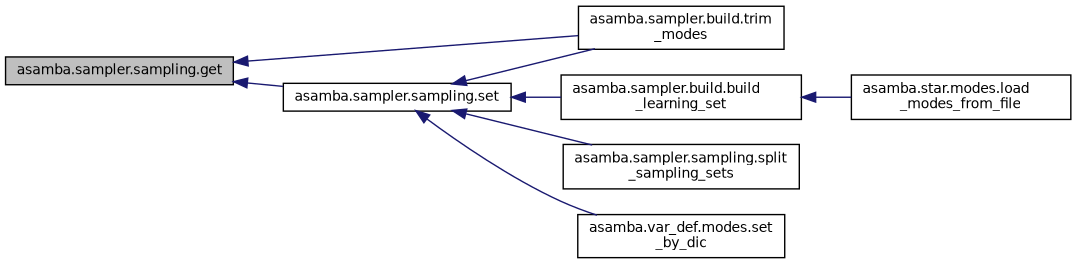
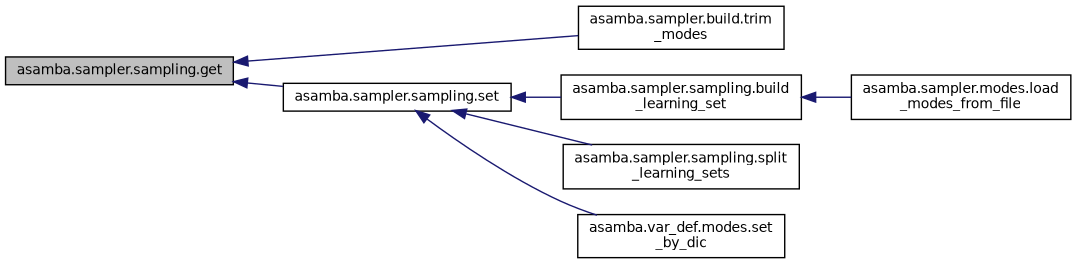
edge "asamba.sampler.build.trim _modes" -> "asamba.sampler.sampling.set": removed
node "asamba.sampler.build.build _learning_set": label "asamba.sampler.build.build _learning_set" -> "asamba.sampler.sampling.build _learning_set"
node "asamba.star.modes.load _modes_from_file": label "asamba.star.modes.load _modes_from_file" -> "asamba.sampler.modes.load _modes_from_file"
node "asamba.sampler.sampling.split _sampling_sets": label "asamba.sampler.sampling.split _sampling_sets" -> "asamba.sampler.sampling.split _learning_sets"
